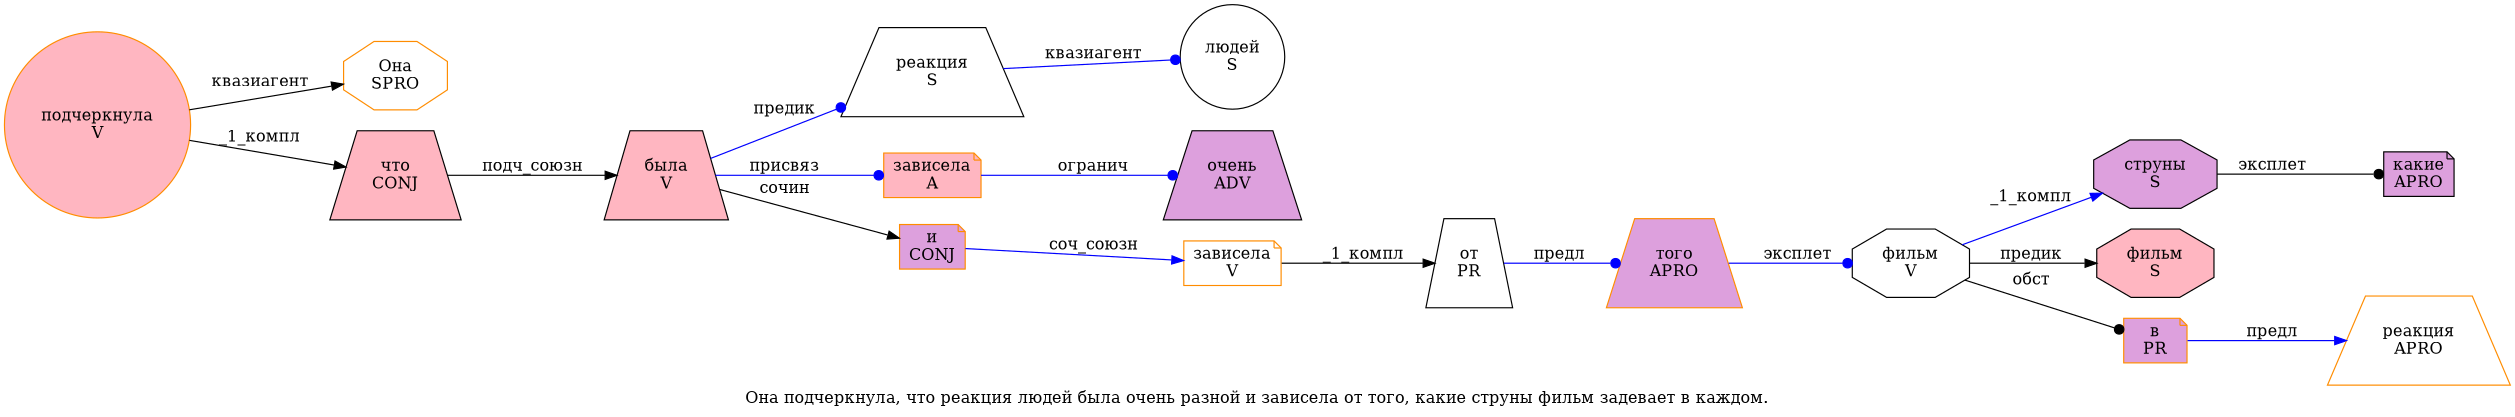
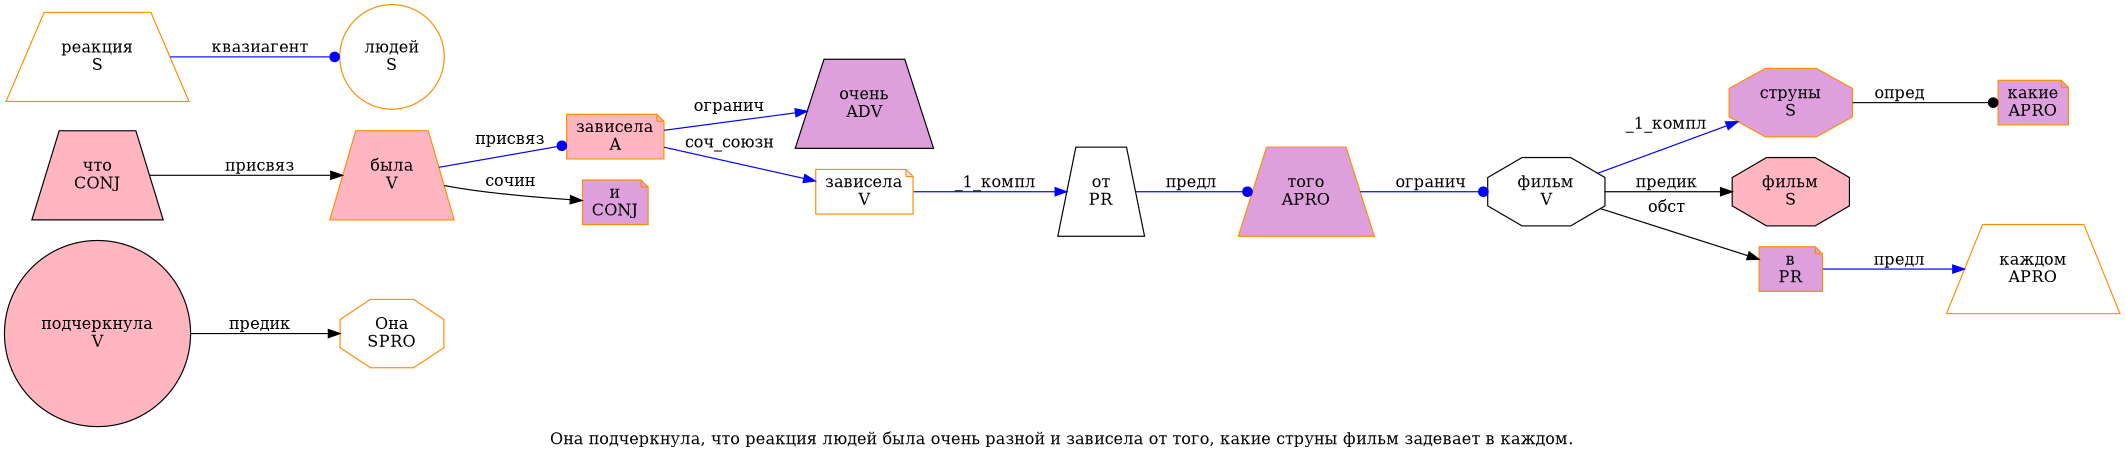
node "людей S": color black -> darkorange
node "реакция S": color black -> darkorange
edge "подчеркнула V" -> "Она SPRO": label "квазиагент" -> "предик"
node "подчеркнула V": color darkorange -> black
edge "была V" -> "реакция S": removed, label "предик"
edge "подчеркнула V" -> "что CONJ": removed, label "_1_компл"
edge "струны S" -> "какие APRO": label "эксплет" -> "опред"
edge "что CONJ" -> "была V": label "подч_союзн" -> "присвяз"
node "струны S": color black -> darkorange
node "какие APRO": color black -> darkorange
node "была V": color black -> darkorange
edge "зависела A" -> "очень ADV": arrowhead dot -> normal
edge "и CONJ" -> "зависела V": now "зависела A" -> "зависела V"
edge "того APRO" -> "фильм V": label "эксплет" -> "огранич"
edge "зависела V" -> "от PR": color black -> blue
edge "фильм V" -> "в PR": arrowhead dot -> normal
node "реакция APRO": label "реакция APRO" -> "каждом APRO"
